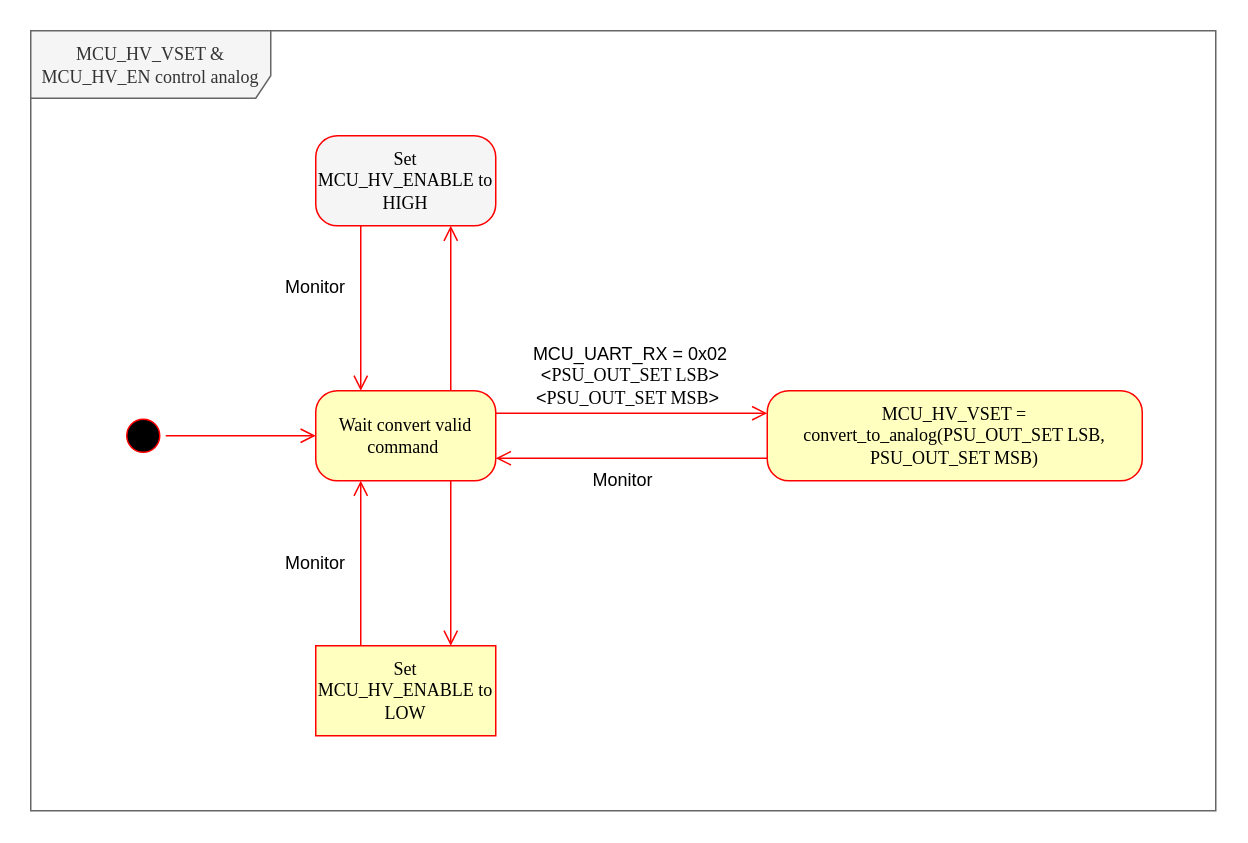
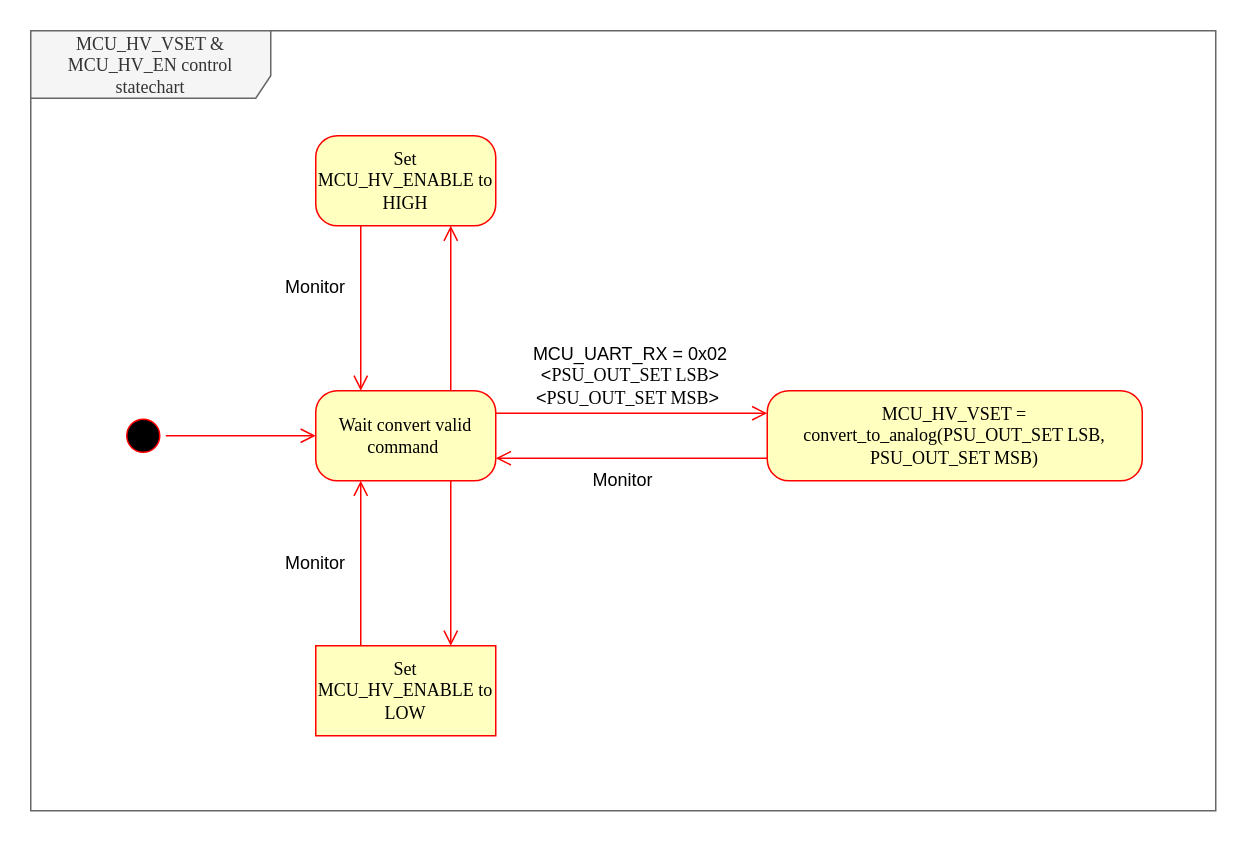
node "MCU_HV_VSET & MCU_HV_EN control analog": label "MCU_HV_VSET & MCU_HV_EN control analog" -> "MCU_HV_VSET & MCU_HV_EN control statechart"
node "Set MCU_HV_ENABLE to HIGH": fillcolor #f5f5f5 -> #ffffc0
